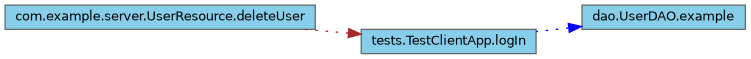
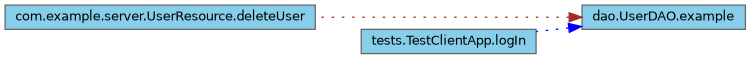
edge "com.example.server.UserResource.deleteUser" -> "tests.TestClientApp.logIn": now "com.example.server.UserResource.deleteUser" -> "dao.UserDAO.example"
